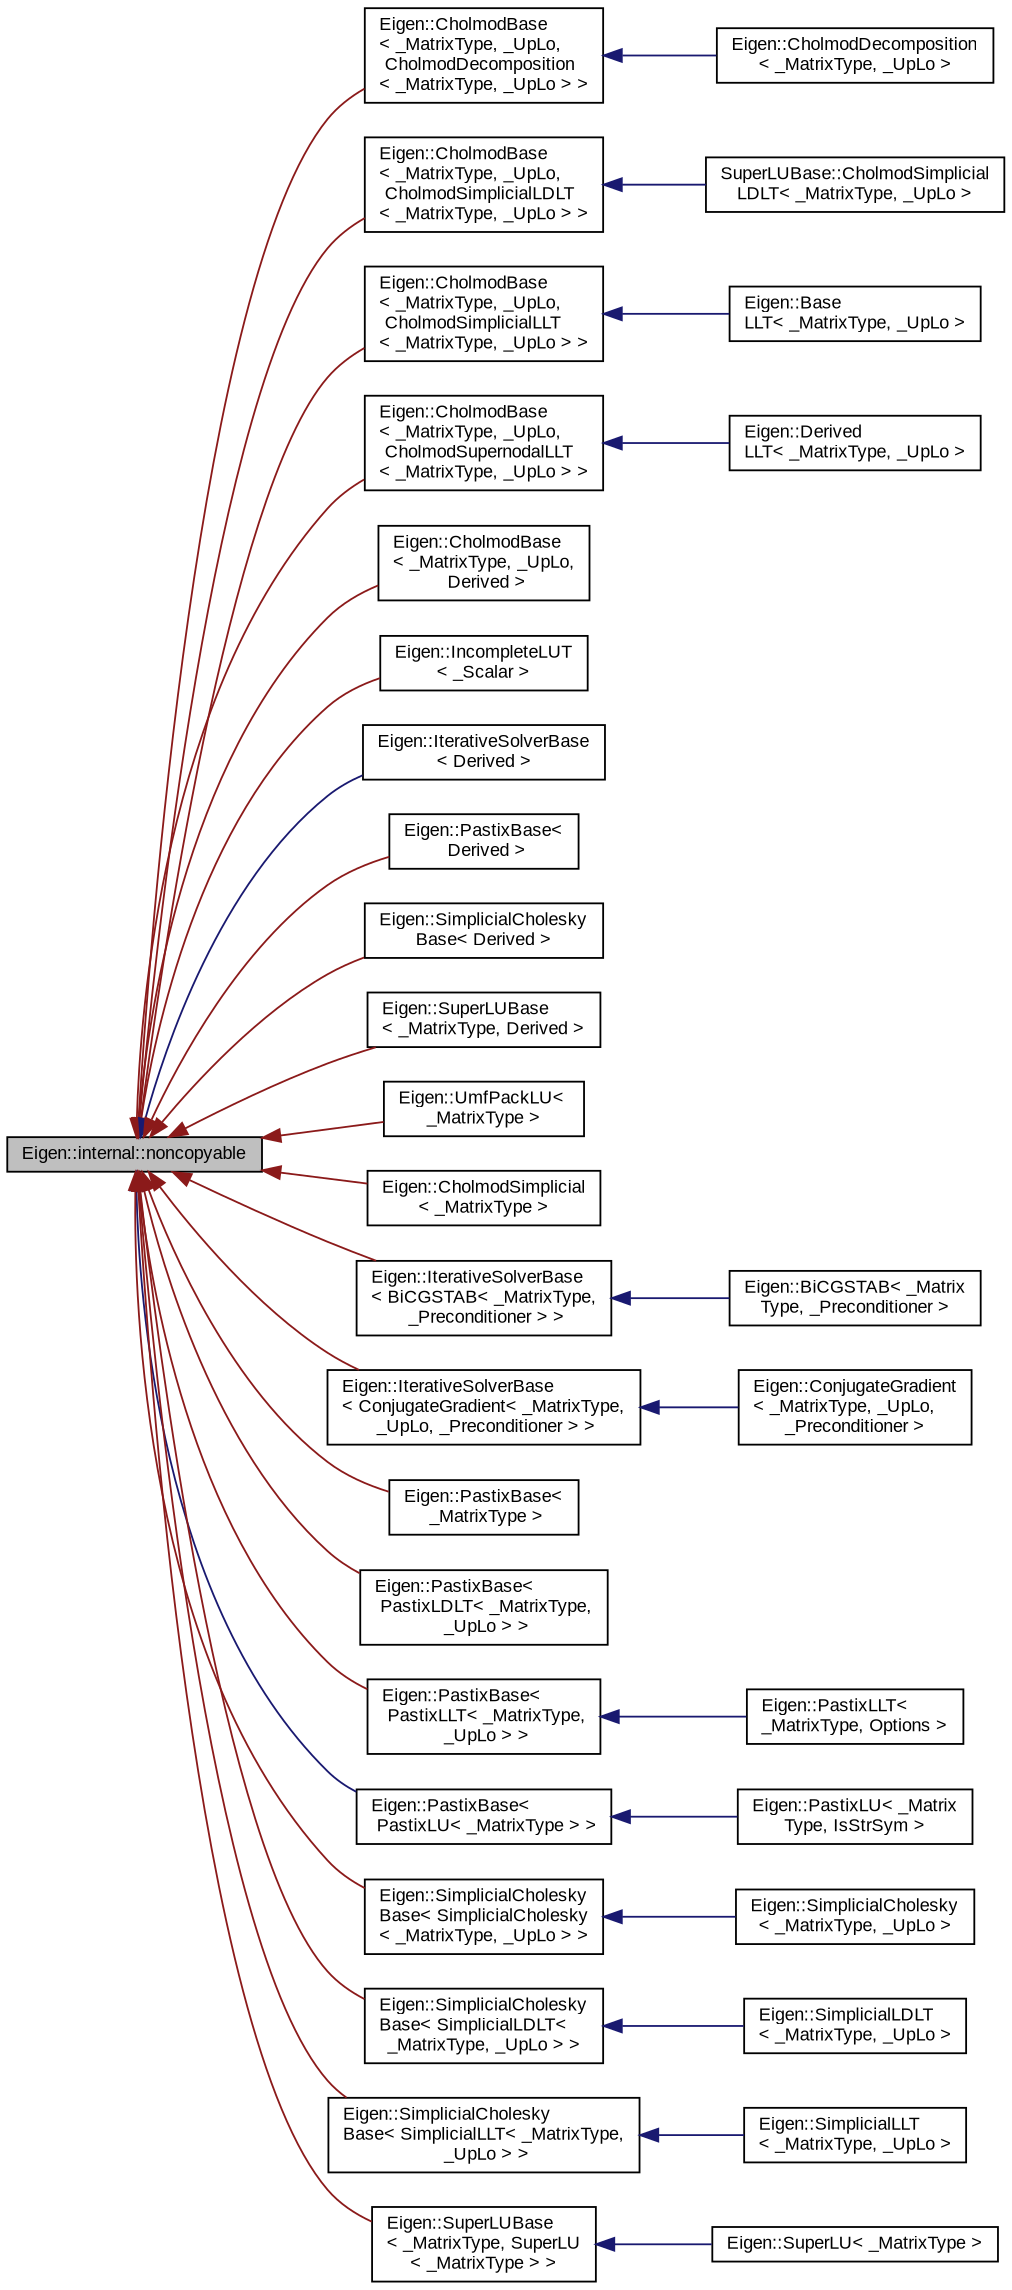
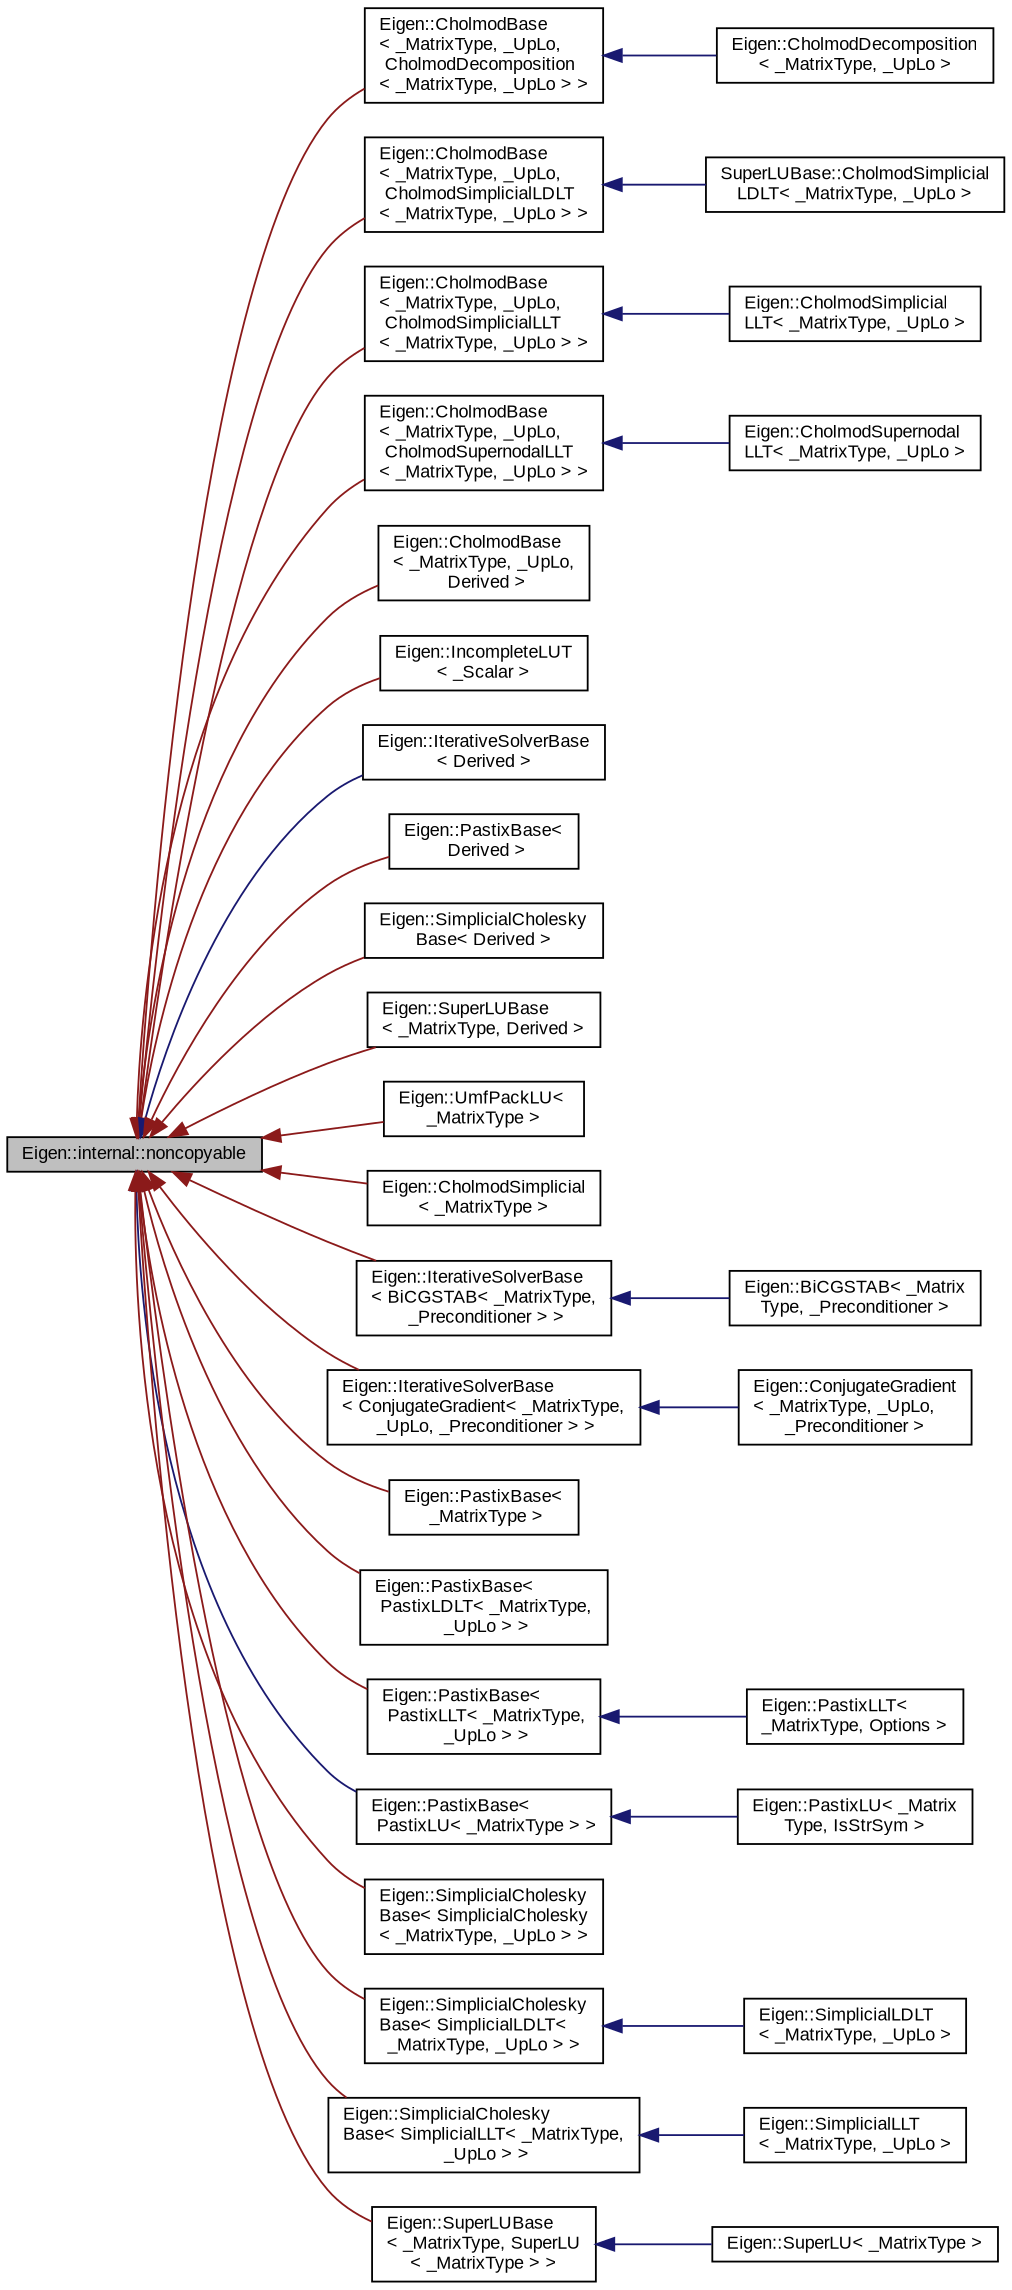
node "Eigen::Base LLT< _MatrixType, _UpLo >": label "Eigen::Base LLT< _MatrixType, _UpLo >" -> "Eigen::CholmodSimplicial LLT< _MatrixType, _UpLo >"
node "Eigen::Derived LLT< _MatrixType, _UpLo >": label "Eigen::Derived LLT< _MatrixType, _UpLo >" -> "Eigen::CholmodSupernodal LLT< _MatrixType, _UpLo >"
node "Eigen::SimplicialCholesky < _MatrixType, _UpLo >": removed
